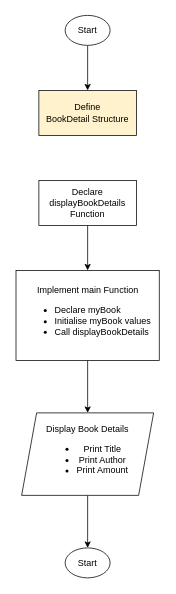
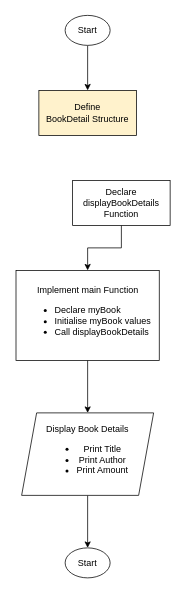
node "Declare displayBookDetails Function": moved (87, 203) -> (121, 203)
